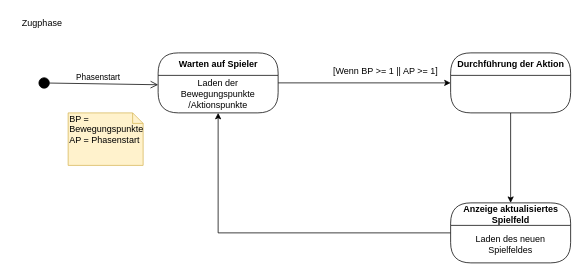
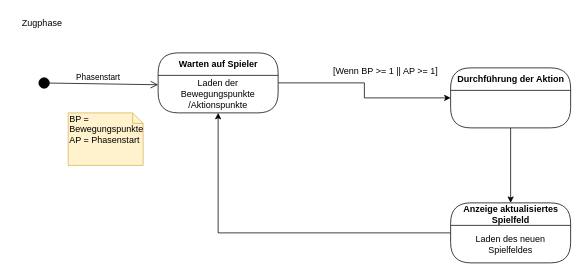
node "Durchführung der Aktion": moved (510, 83) -> (510, 98)
